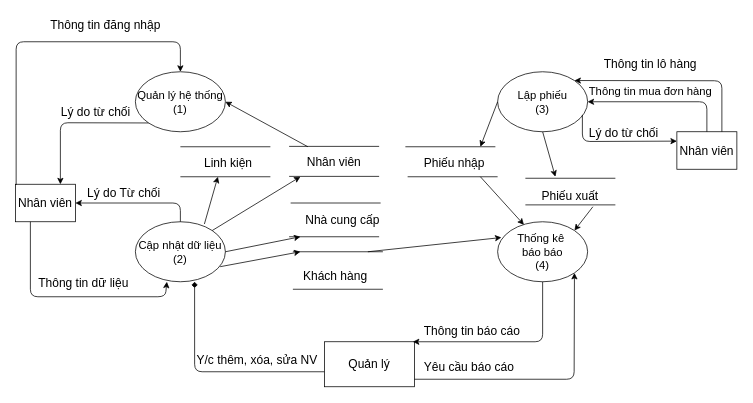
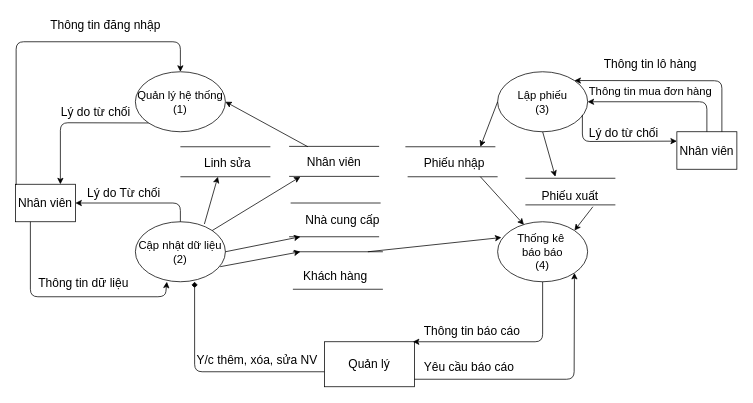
node "Linh kiện": label "Linh kiện" -> "Linh sửa"
